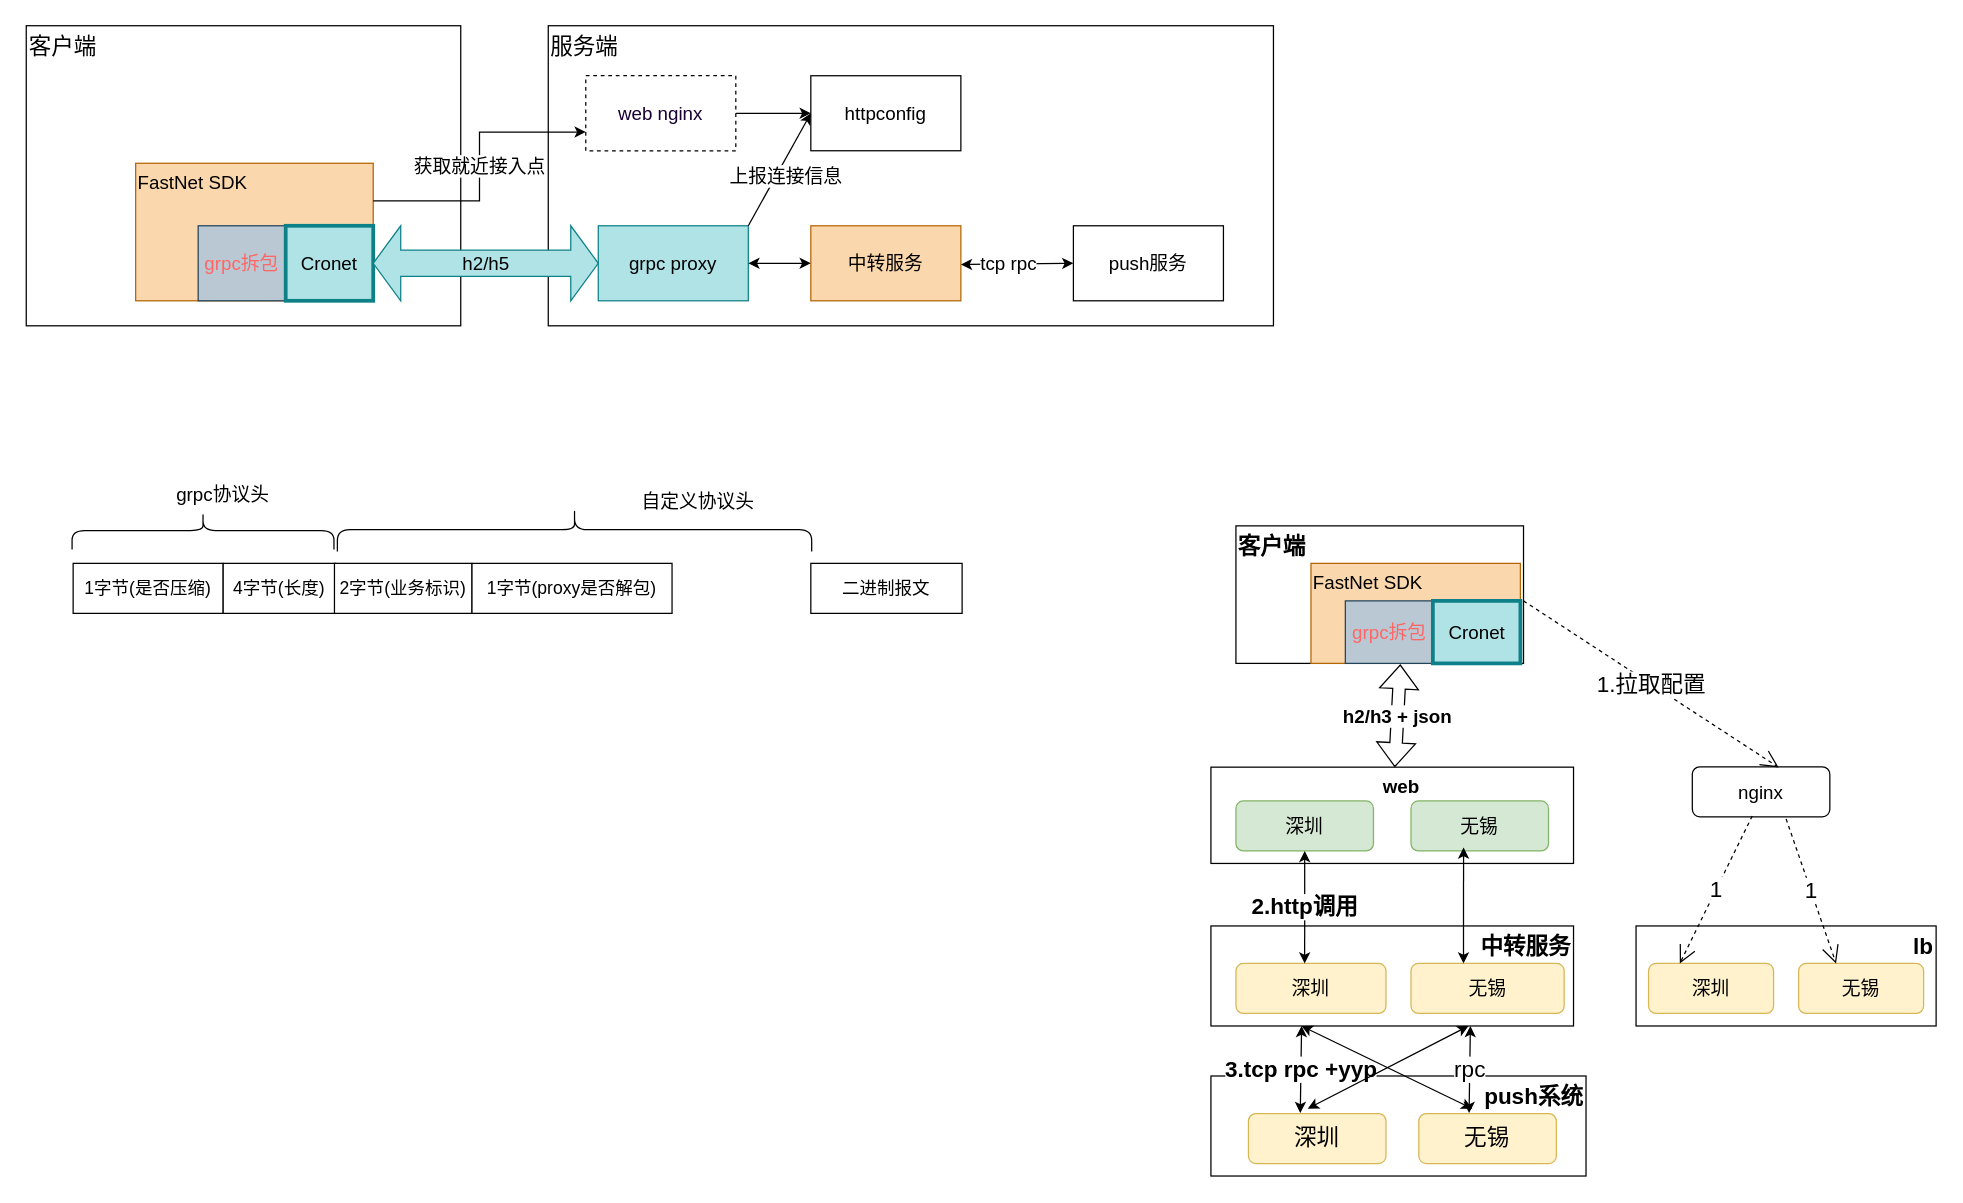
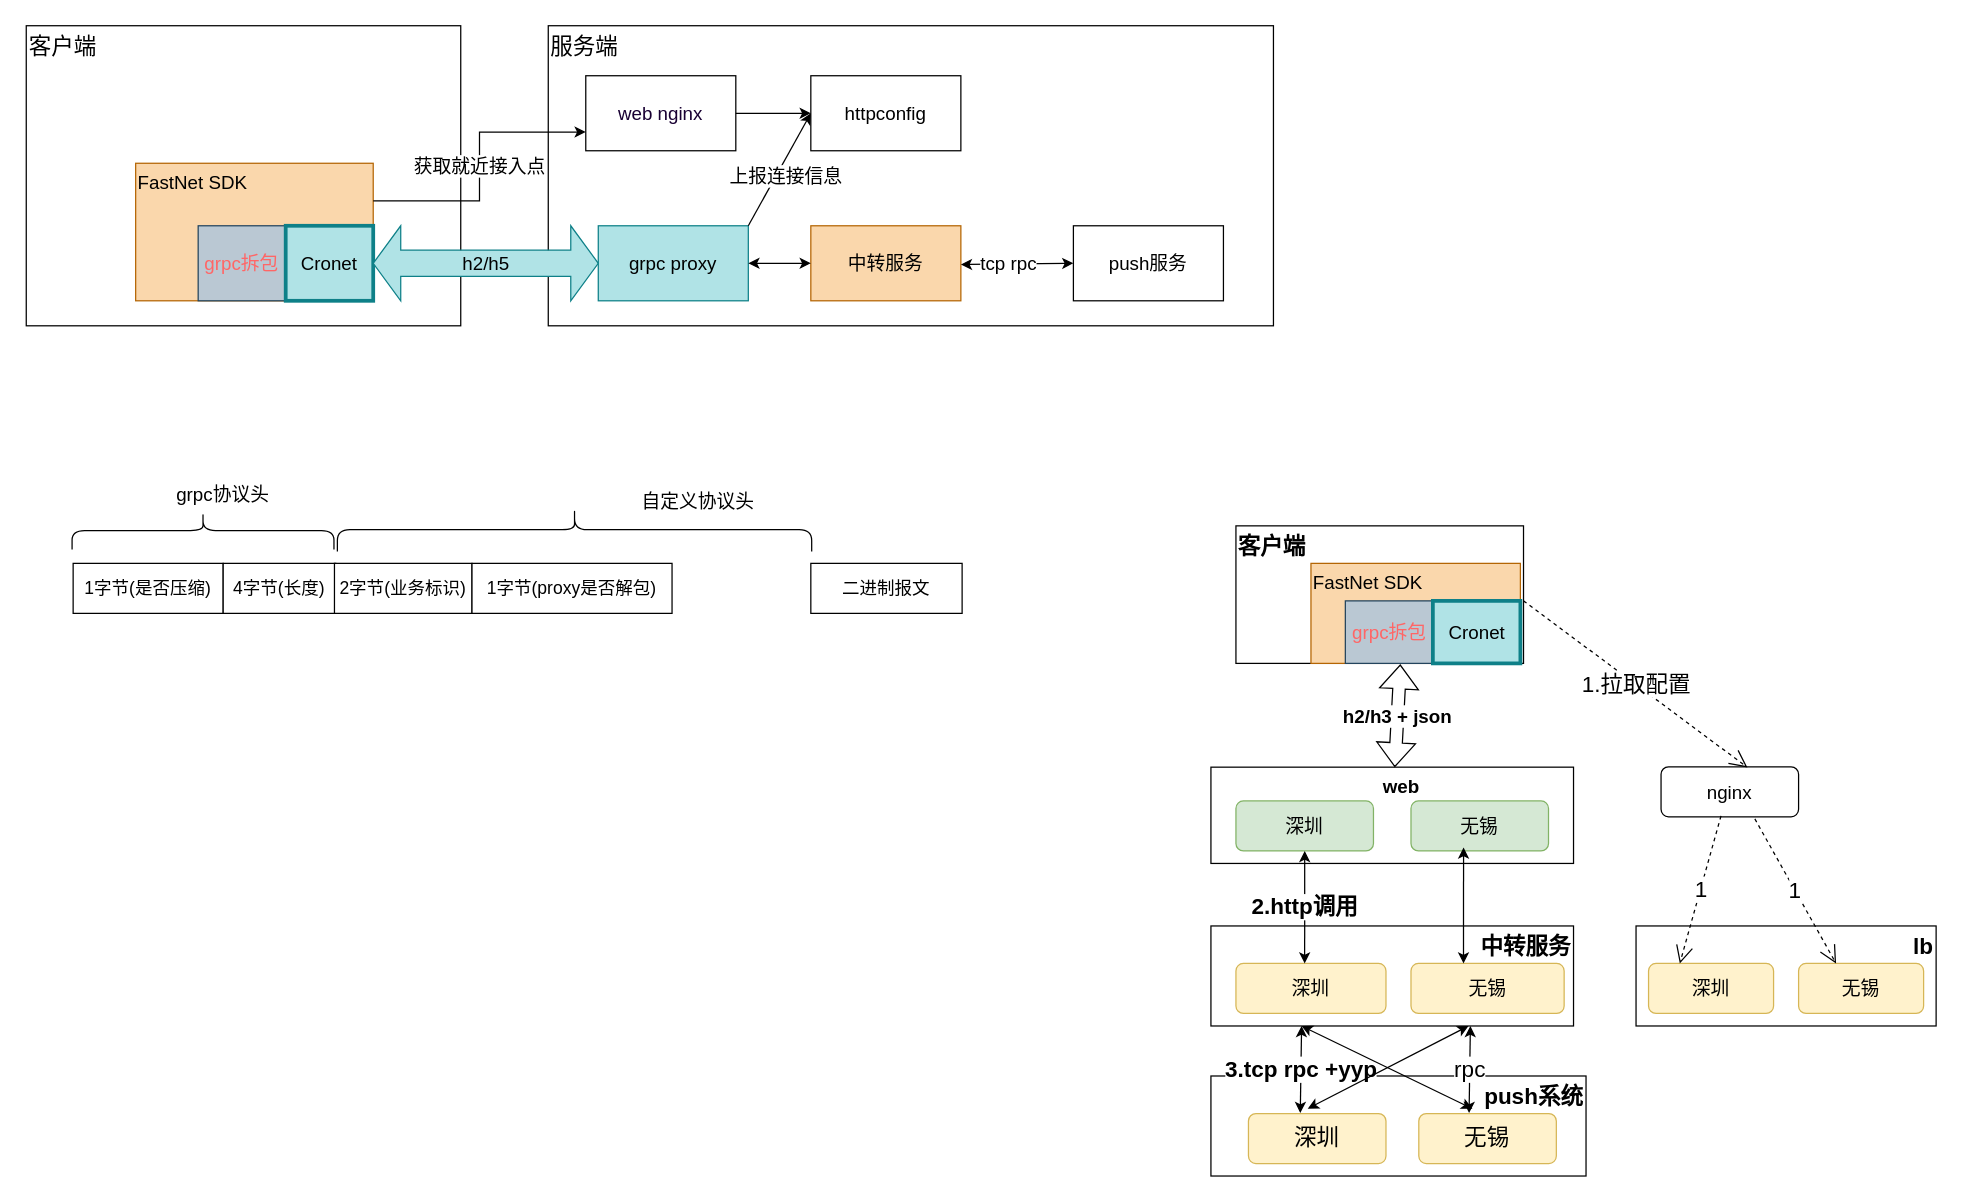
node "web nginx": style dashed -> solid
node "nginx": moved (1761, 792) -> (1729, 792)
